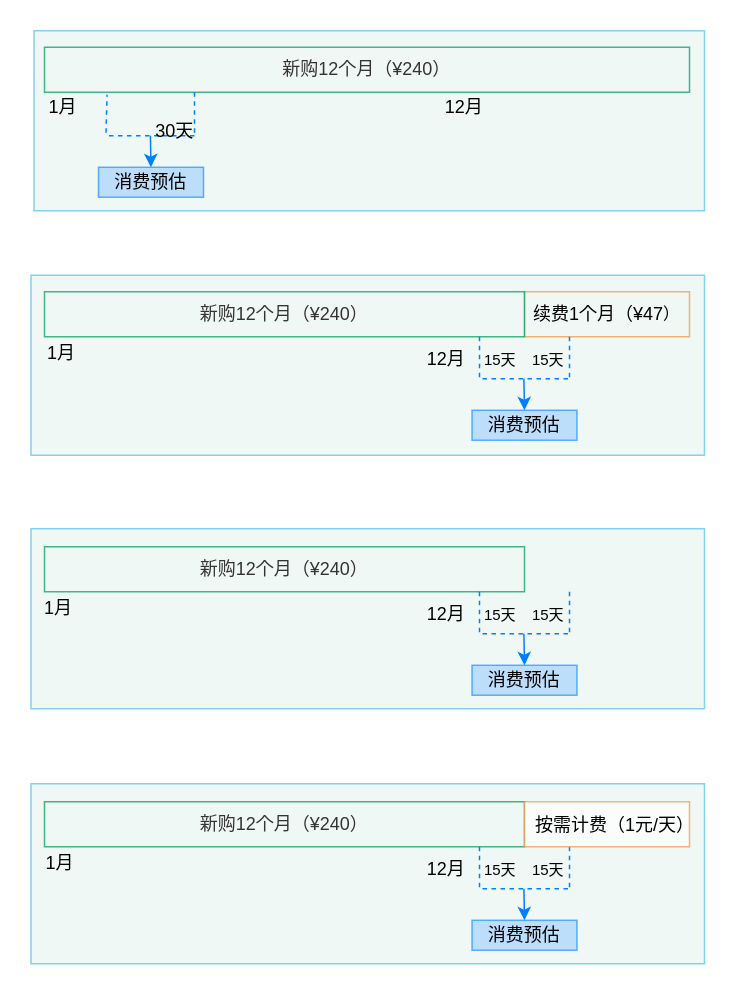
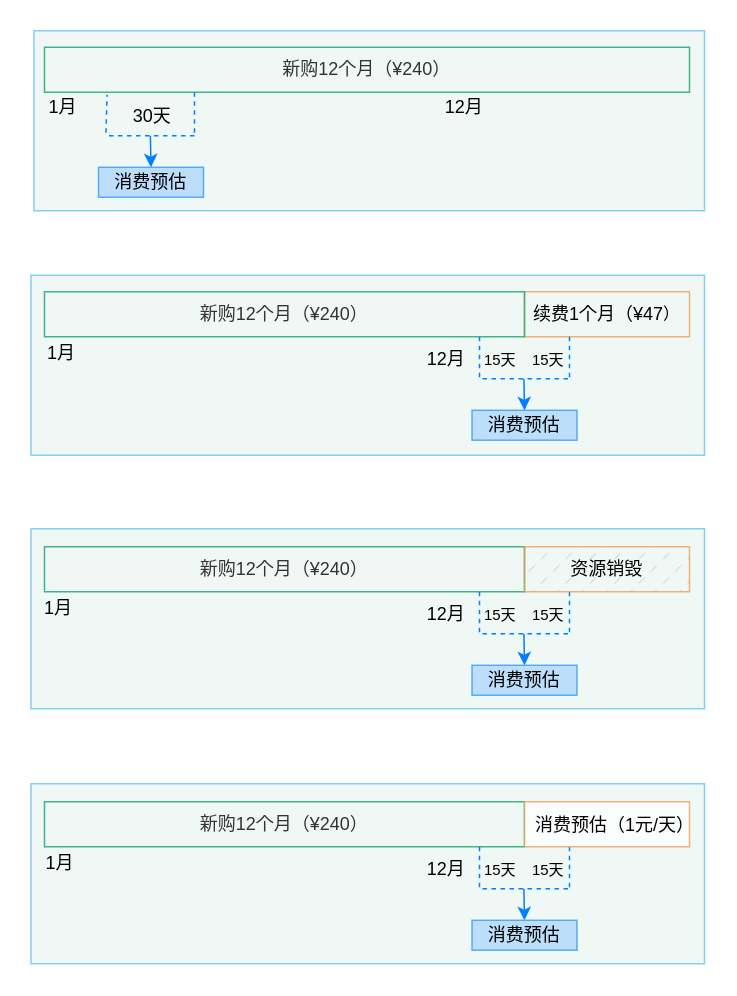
node "30天": moved (175, 131) -> (152, 116)
node "资源销毁": added
node "按需计费（1元/天）": label "按需计费（1元/天）" -> "消费预估（1元/天）"
